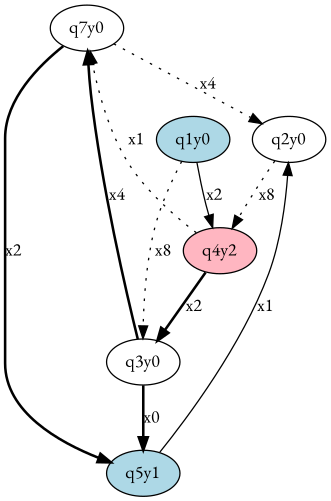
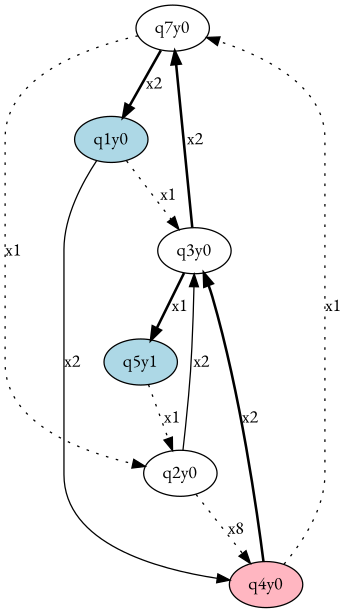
edge "q7y0" -> "q2y0": label "x4" -> "x1"
edge "q3y0" -> "q7y0": label "x4" -> "x2"
edge "q1y0" -> "q3y0": label "x8" -> "x1"
node "q4y2": label "q4y2" -> "q4y0"
edge "q7y0" -> "q5y1": now "q7y0" -> "q1y0"
edge "q5y1" -> "q2y0": style solid -> dotted
edge "q2y0" -> "q3y0": added, label "x2"
edge "q3y0" -> "q5y1": label "x0" -> "x1"
